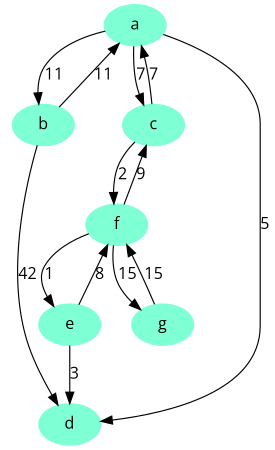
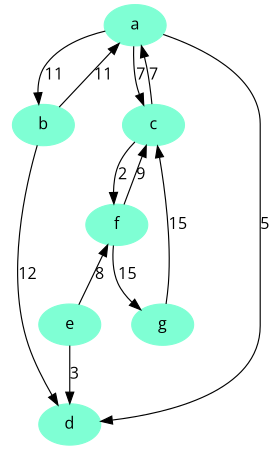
edge "f" -> "e": removed, label "1"
edge "b" -> "d": label "42" -> "12"
edge "g" -> "f": now "g" -> "c"
